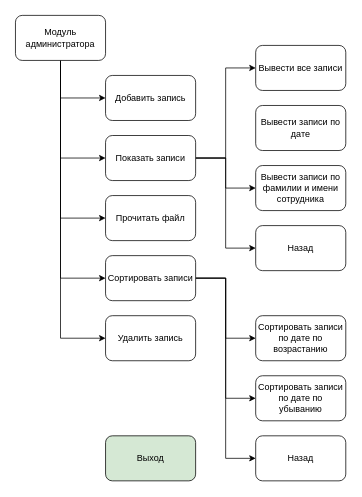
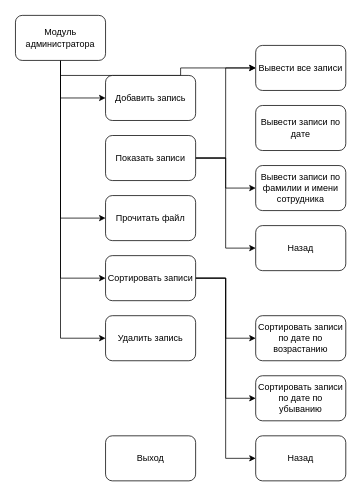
edge "Модуль администратора" -> "Показать записи": now "Модуль администратора" -> "Вывести все записи"
node "Выход": fillcolor #d5e8d4 -> #ffffff
